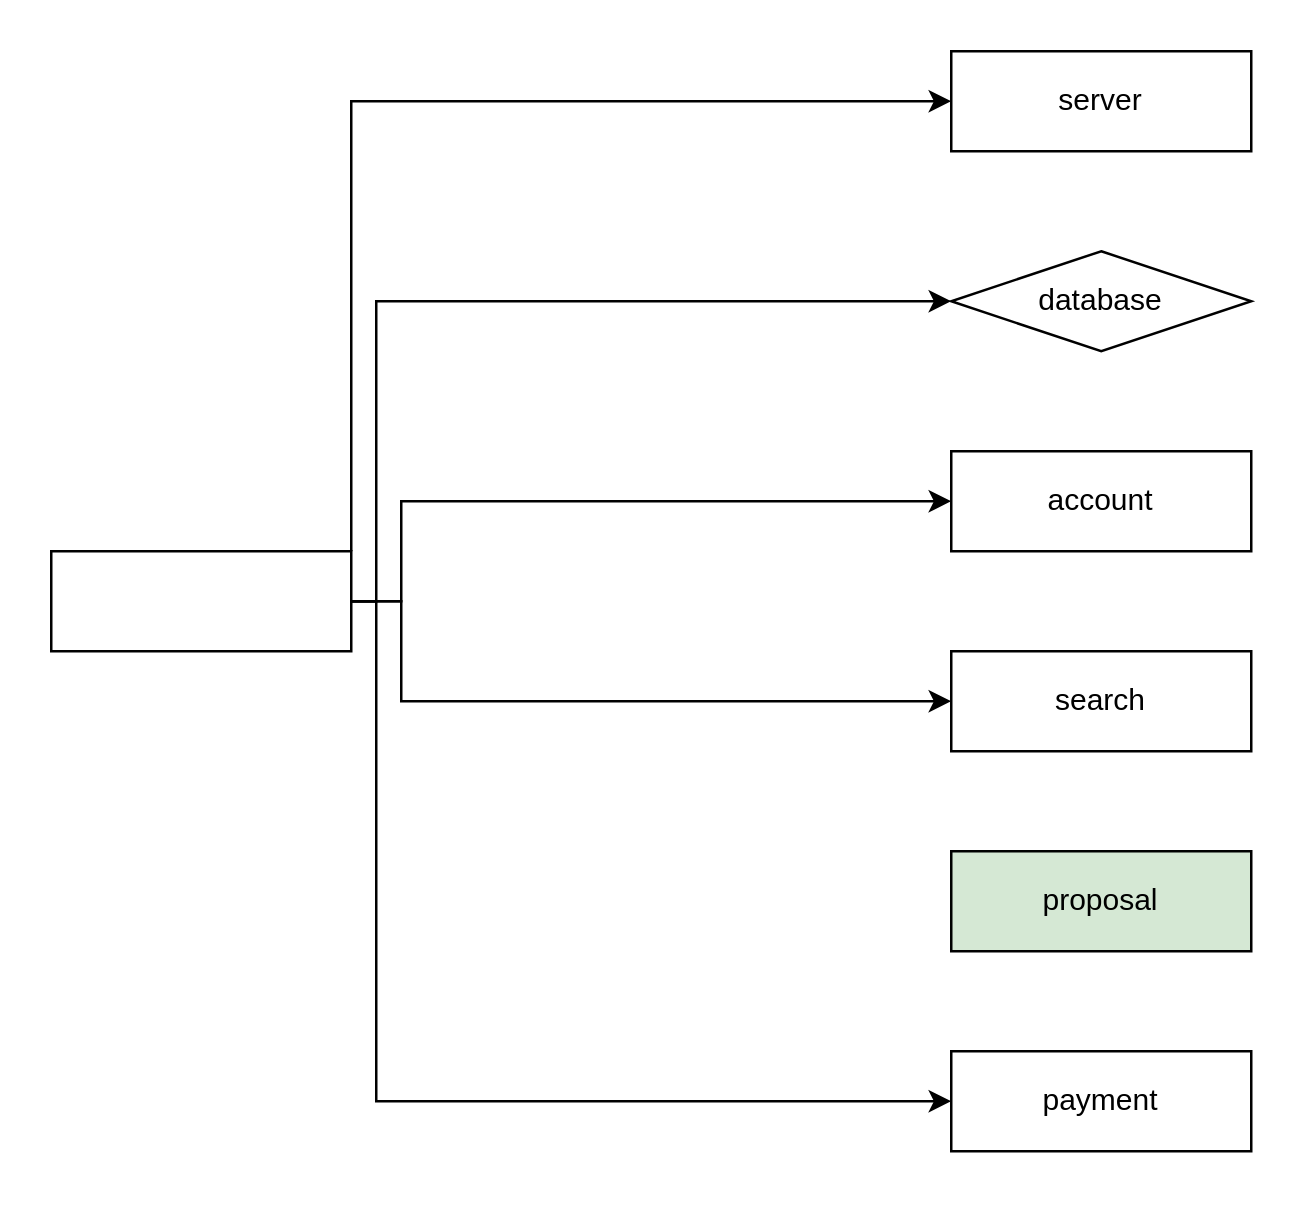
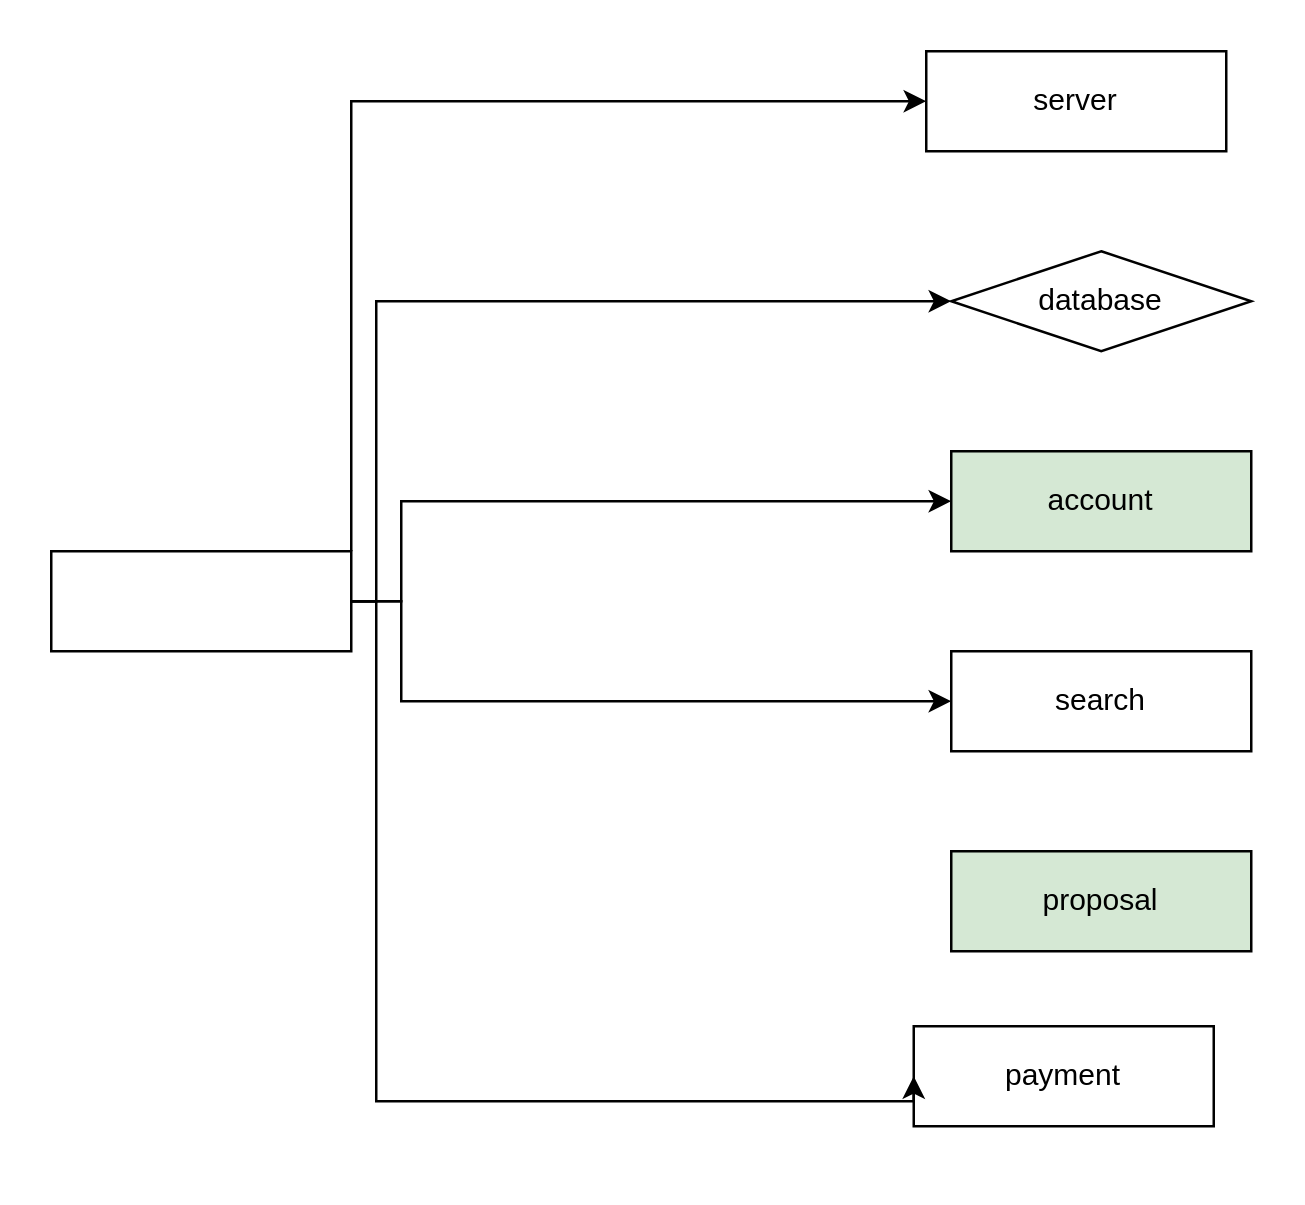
node "server": moved (1101, 101) -> (1076, 101)
node "account": fillcolor #ffffff -> #d5e8d4
node "payment": moved (1101, 1101) -> (1064, 1076)
